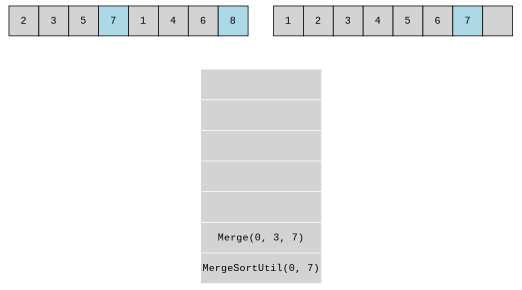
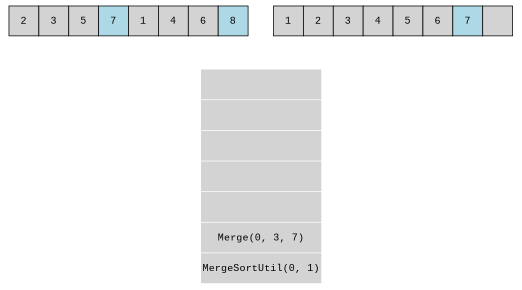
node "Merge(0, 3, 7)": text "MergeSortUtil(0, 7)" -> "MergeSortUtil(0, 1)"
